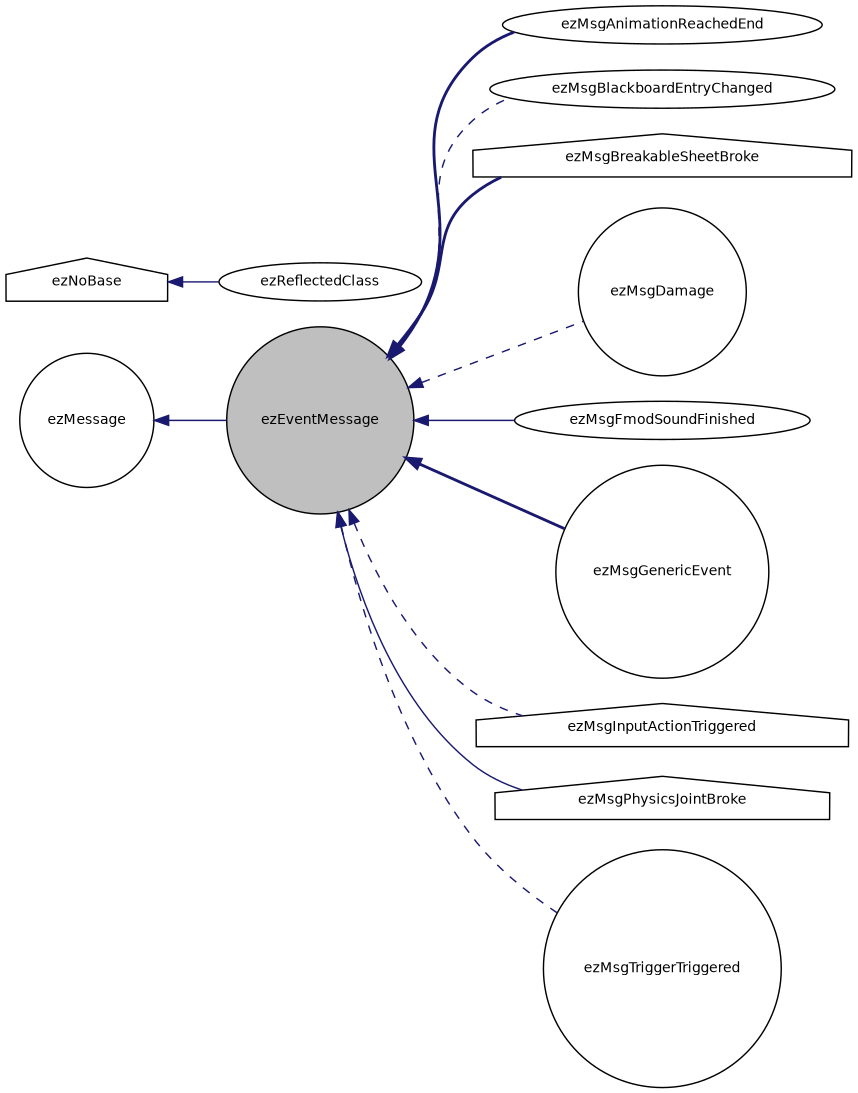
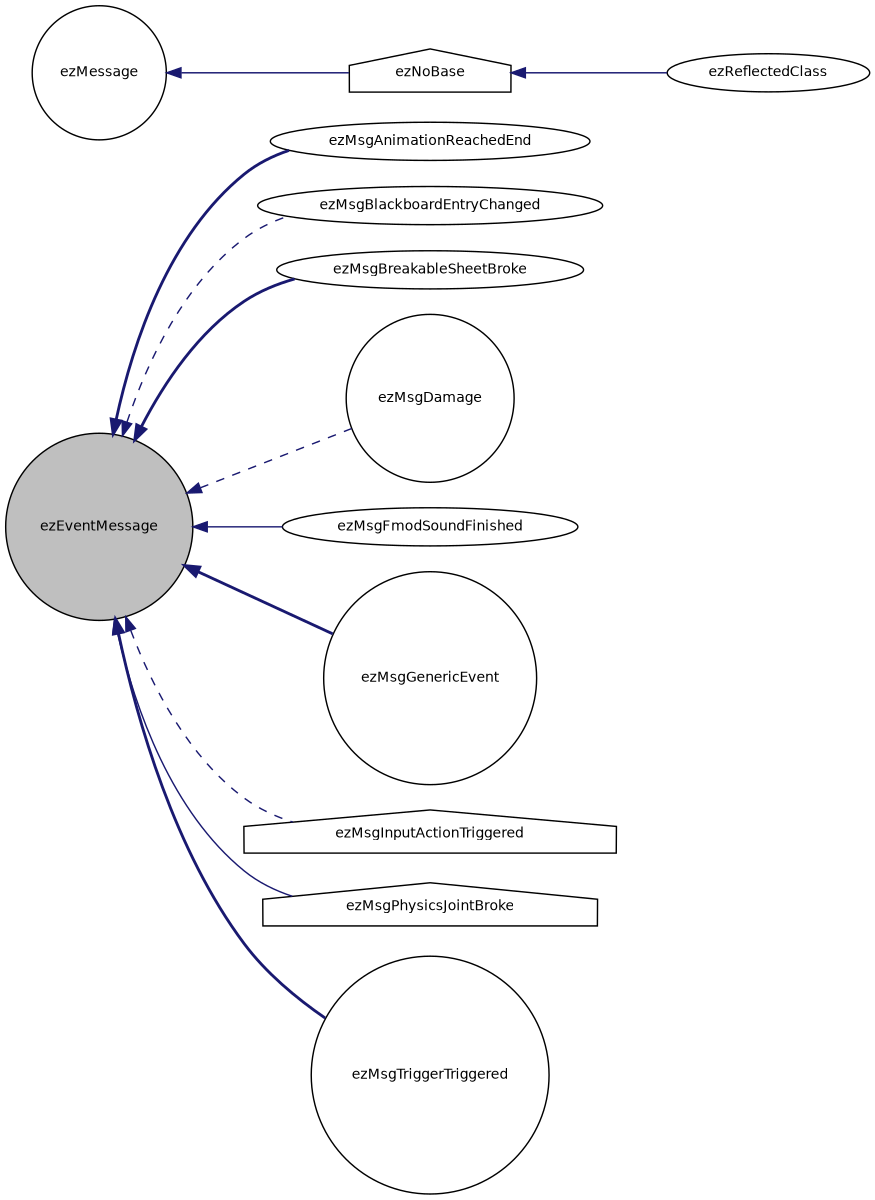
node "ezMsgBreakableSheetBroke": shape house -> ellipse
edge "ezEventMessage" -> "ezMessage": now "ezNoBase" -> "ezMessage"
edge "ezMsgTriggerTriggered" -> "ezEventMessage": style dashed -> bold
